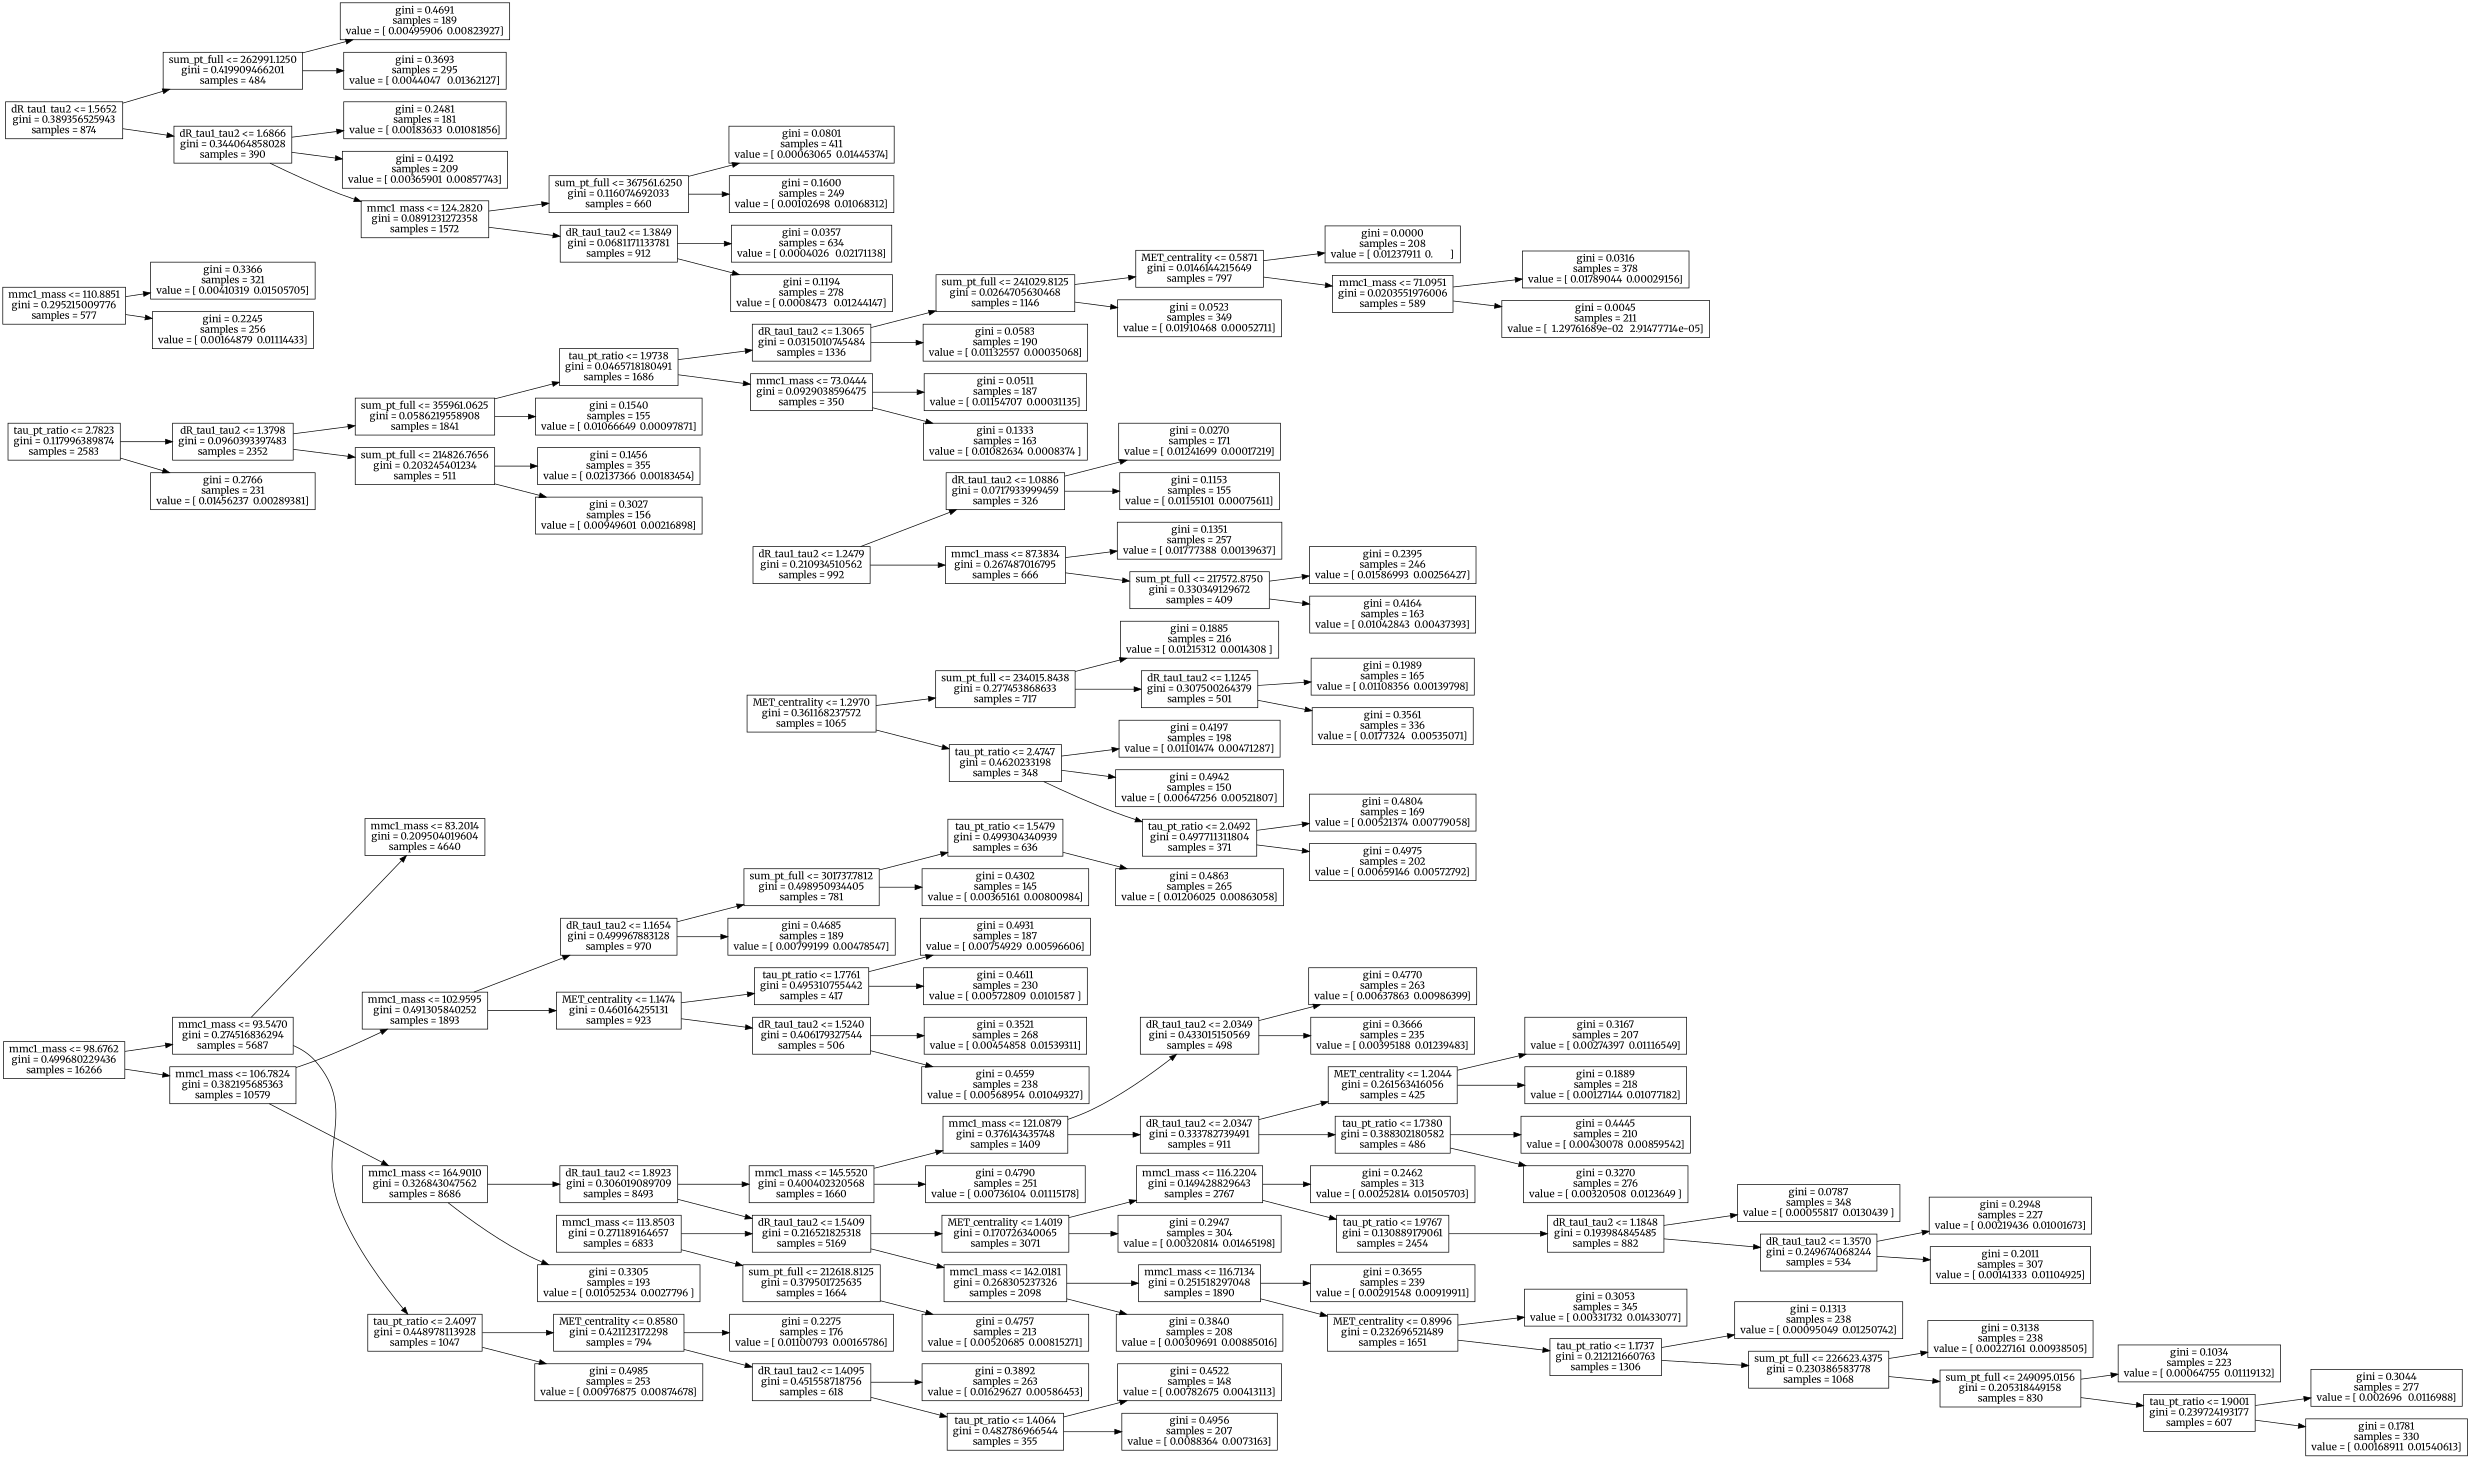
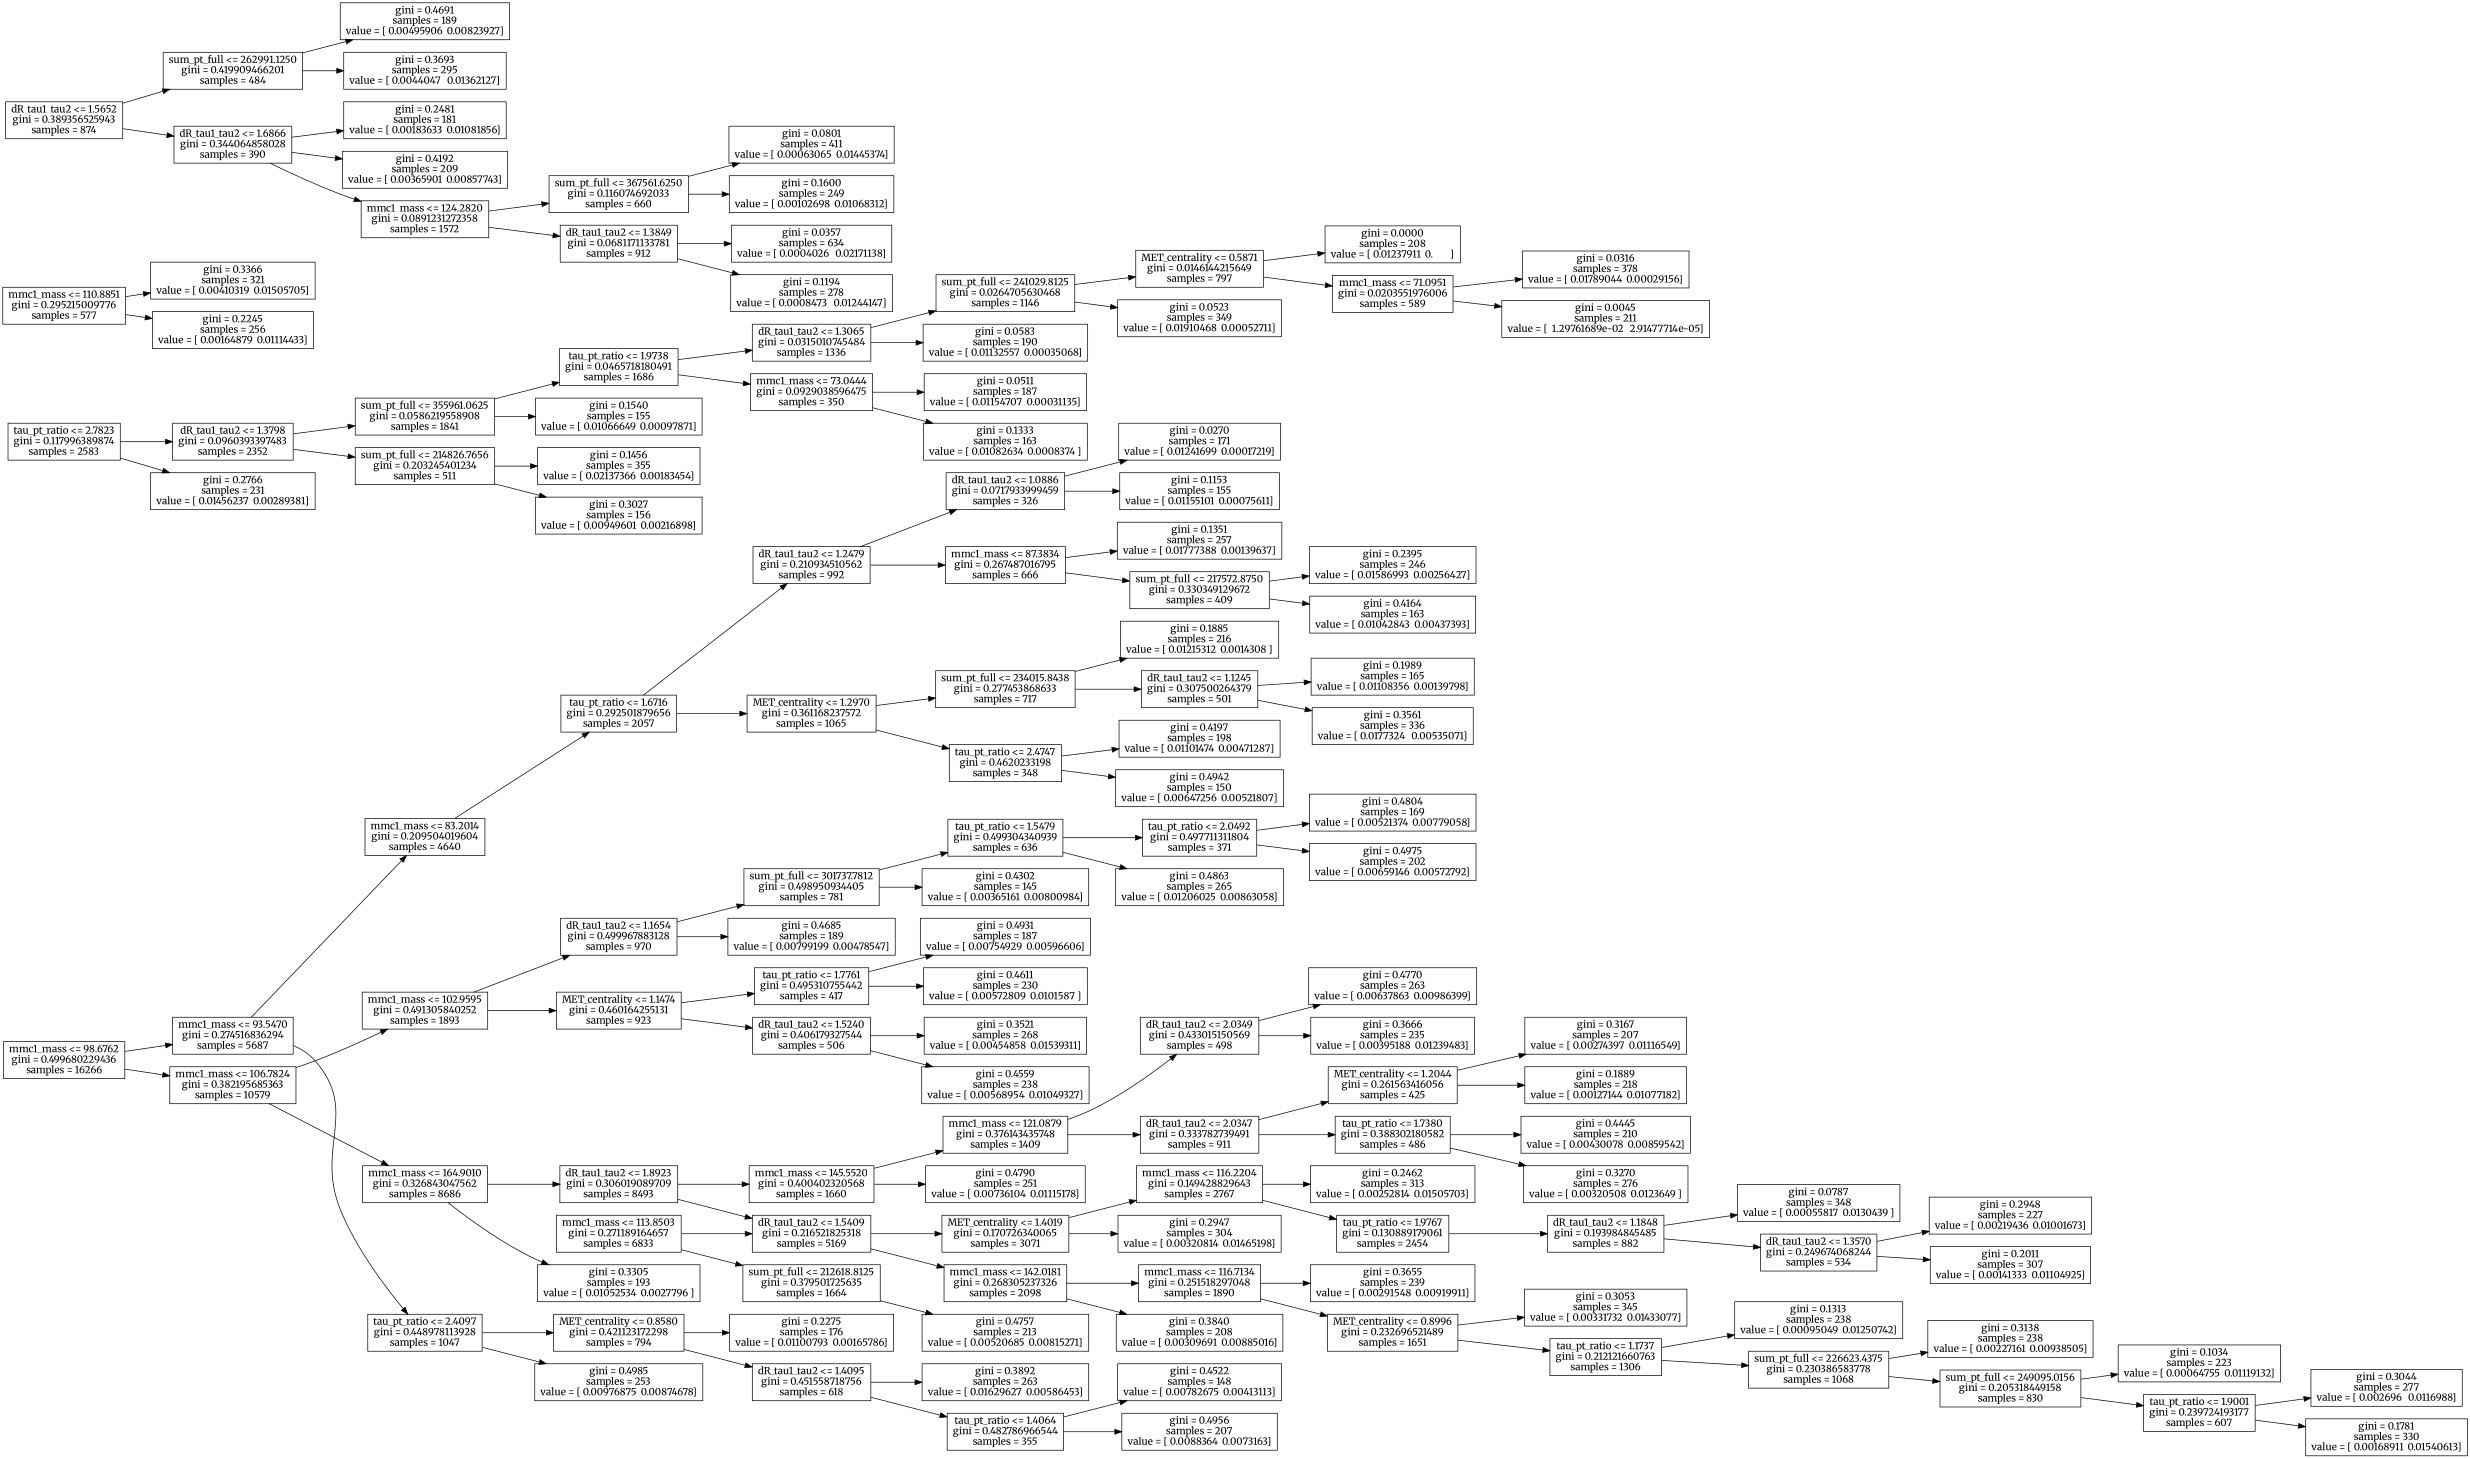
node "tau_pt_ratio <= 1.6716 gini = 0.292501879656 samples = 2057": added
edge "tau_pt_ratio <= 2.4747 gini = 0.4620233198 samples = 348" -> "tau_pt_ratio <= 2.0492 gini = 0.497711311804 samples = 371": now "tau_pt_ratio <= 1.5479 gini = 0.499304340939 samples = 636" -> "tau_pt_ratio <= 2.0492 gini = 0.497711311804 samples = 371"
